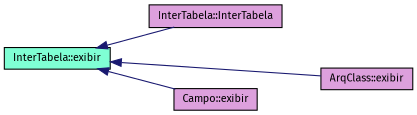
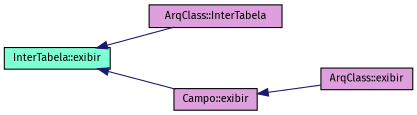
node "InterTabela::InterTabela": label "InterTabela::InterTabela" -> "ArqClass::InterTabela"
edge "ArqClass::exibir" -> "InterTabela::exibir": now "ArqClass::exibir" -> "Campo::exibir"
